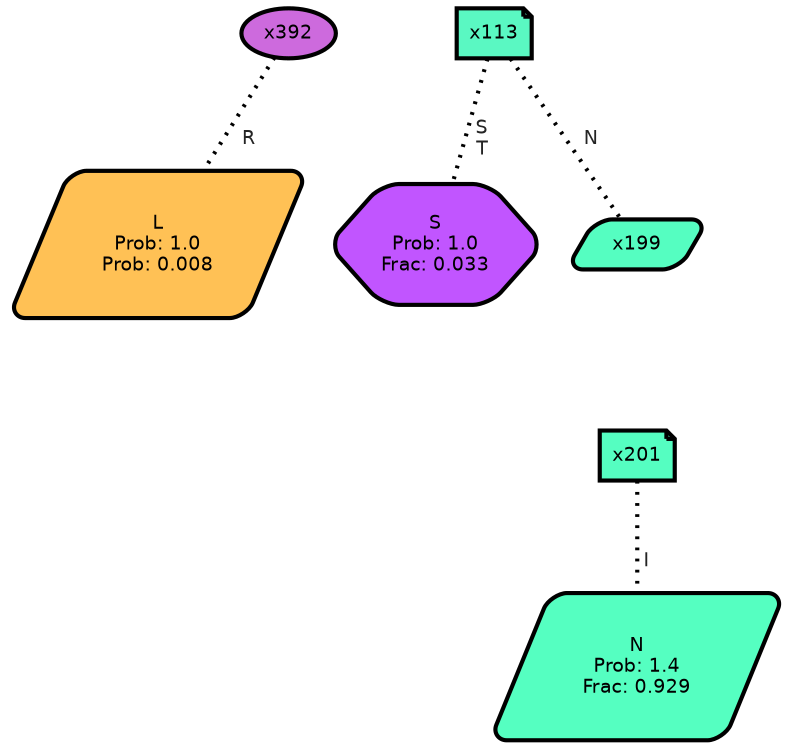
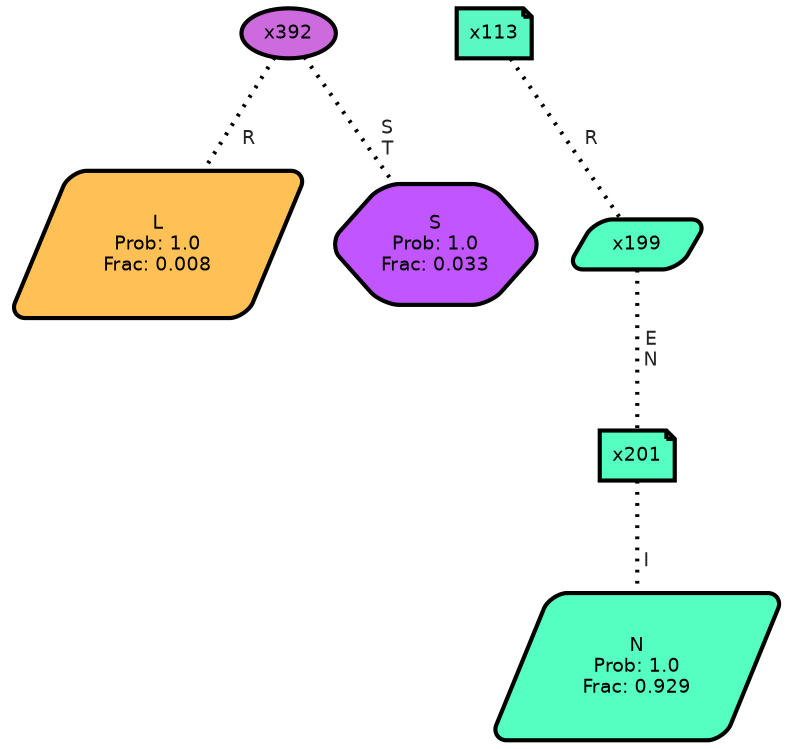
edge "x113" -- "S Prob: 1.0 Frac: 0.033": now "x392" -- "S Prob: 1.0 Frac: 0.033"
edge "x113" -- "x199": label " N" -> " R"
node "L Prob: 1.0 Prob: 0.008": label "L Prob: 1.0 Prob: 0.008" -> "L Prob: 1.0 Frac: 0.008"
edge "x199" -- "x201": added, label "E N"
node "N Prob: 1.4 Frac: 0.929": label "N Prob: 1.4 Frac: 0.929" -> "N Prob: 1.0 Frac: 0.929"
